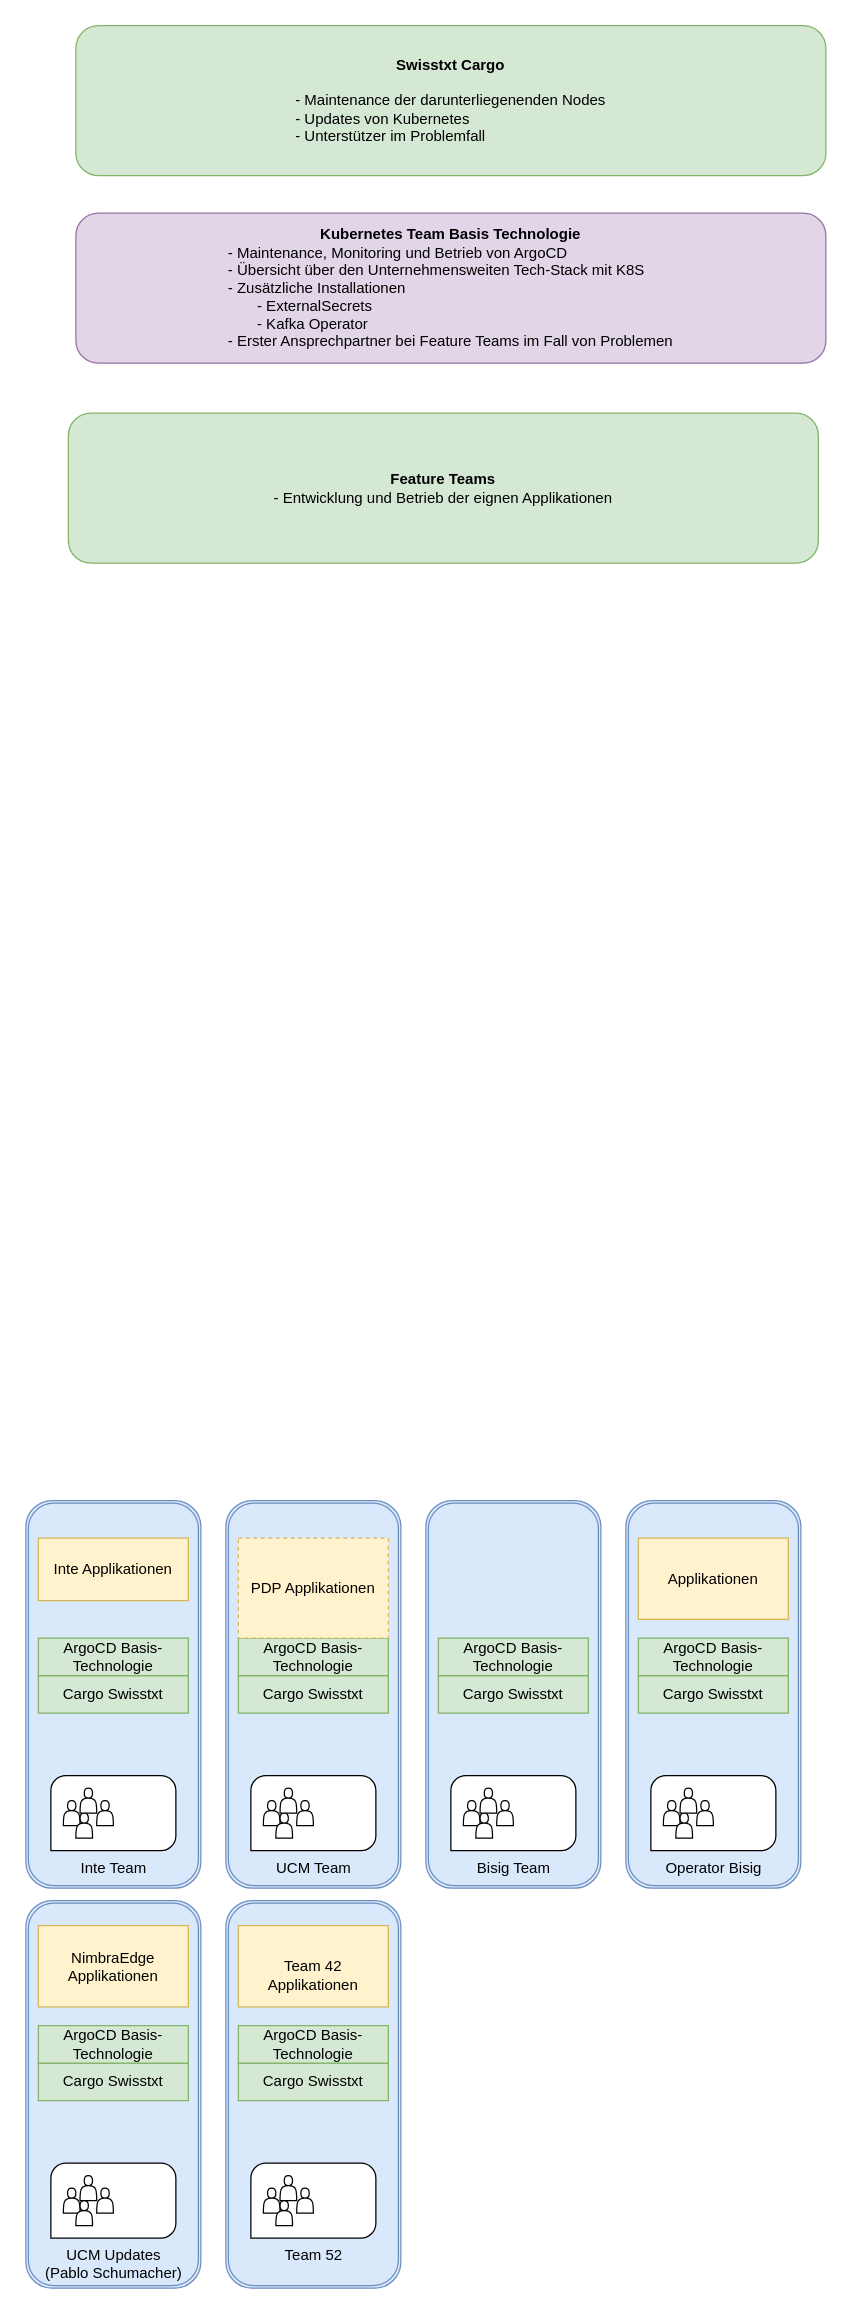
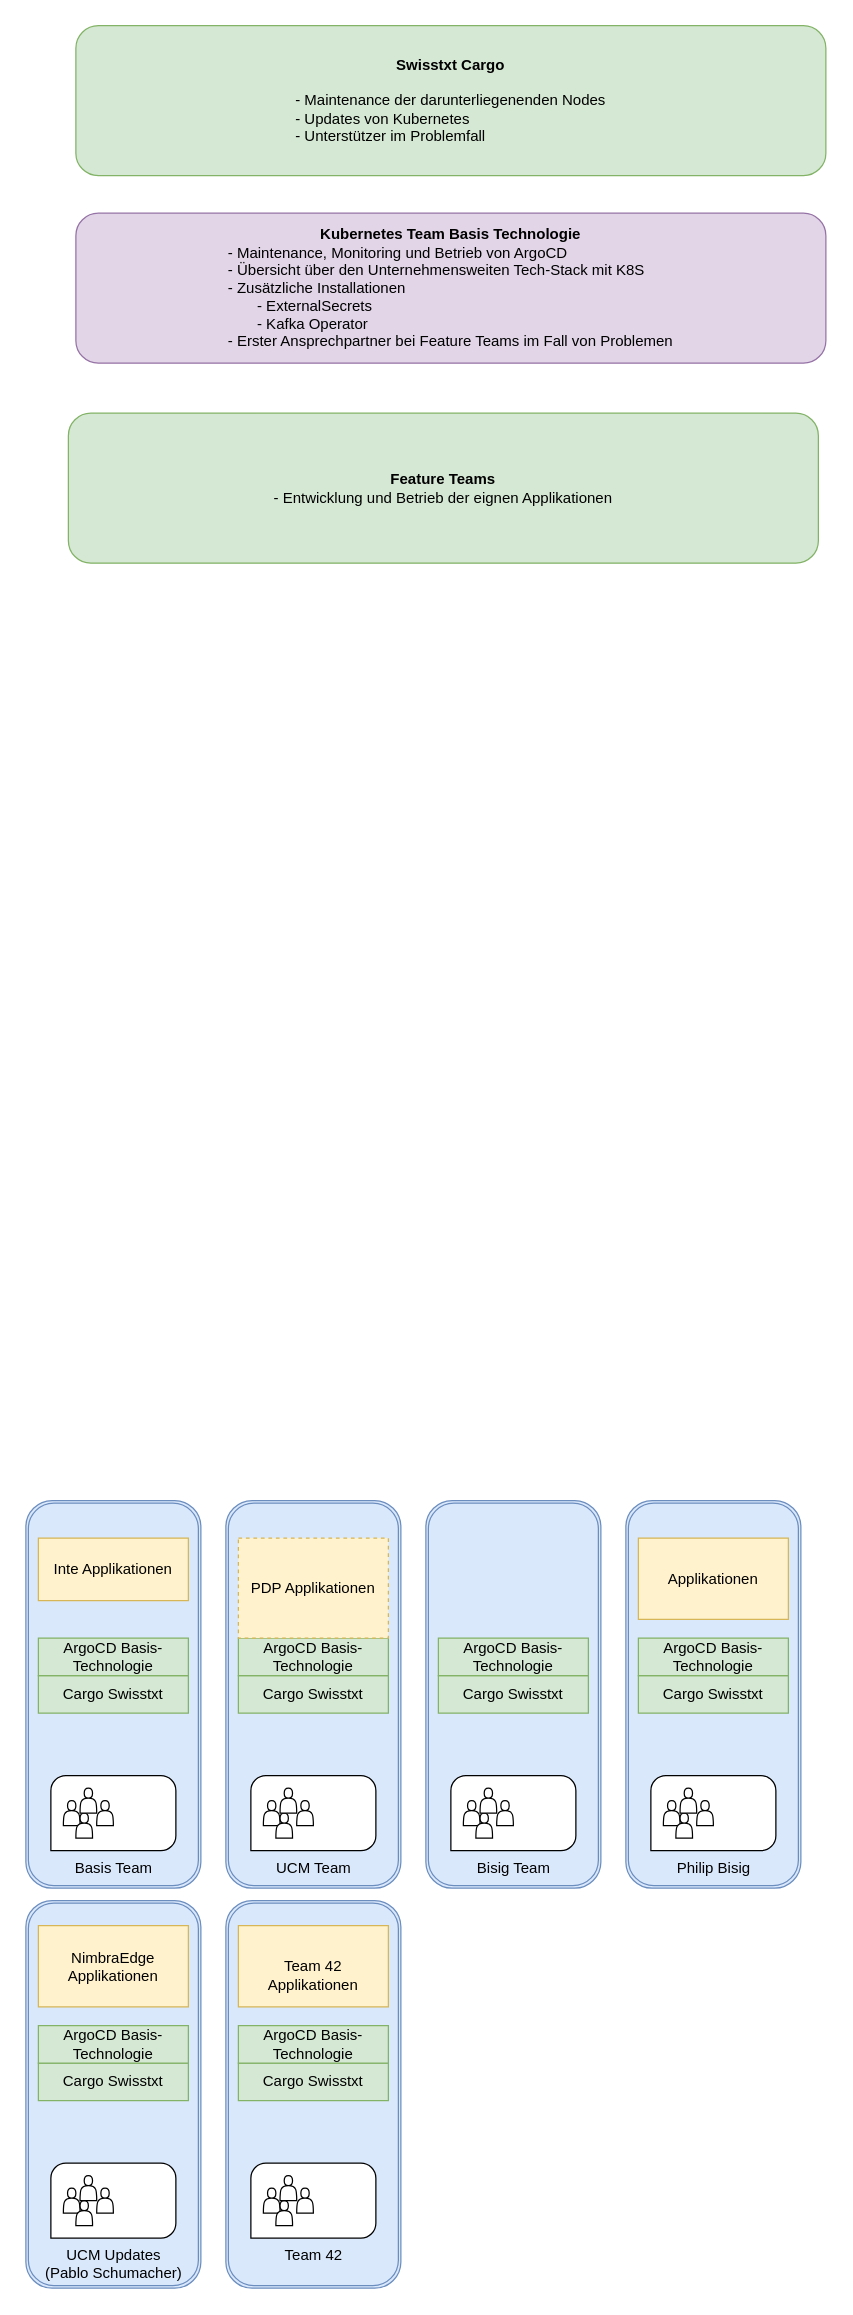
node "Inte Team": label "Inte Team" -> "Basis Team"
node "Operator Bisig": label "Operator Bisig" -> "Philip Bisig"
node "Team 52": label "Team 52" -> "Team 42"
